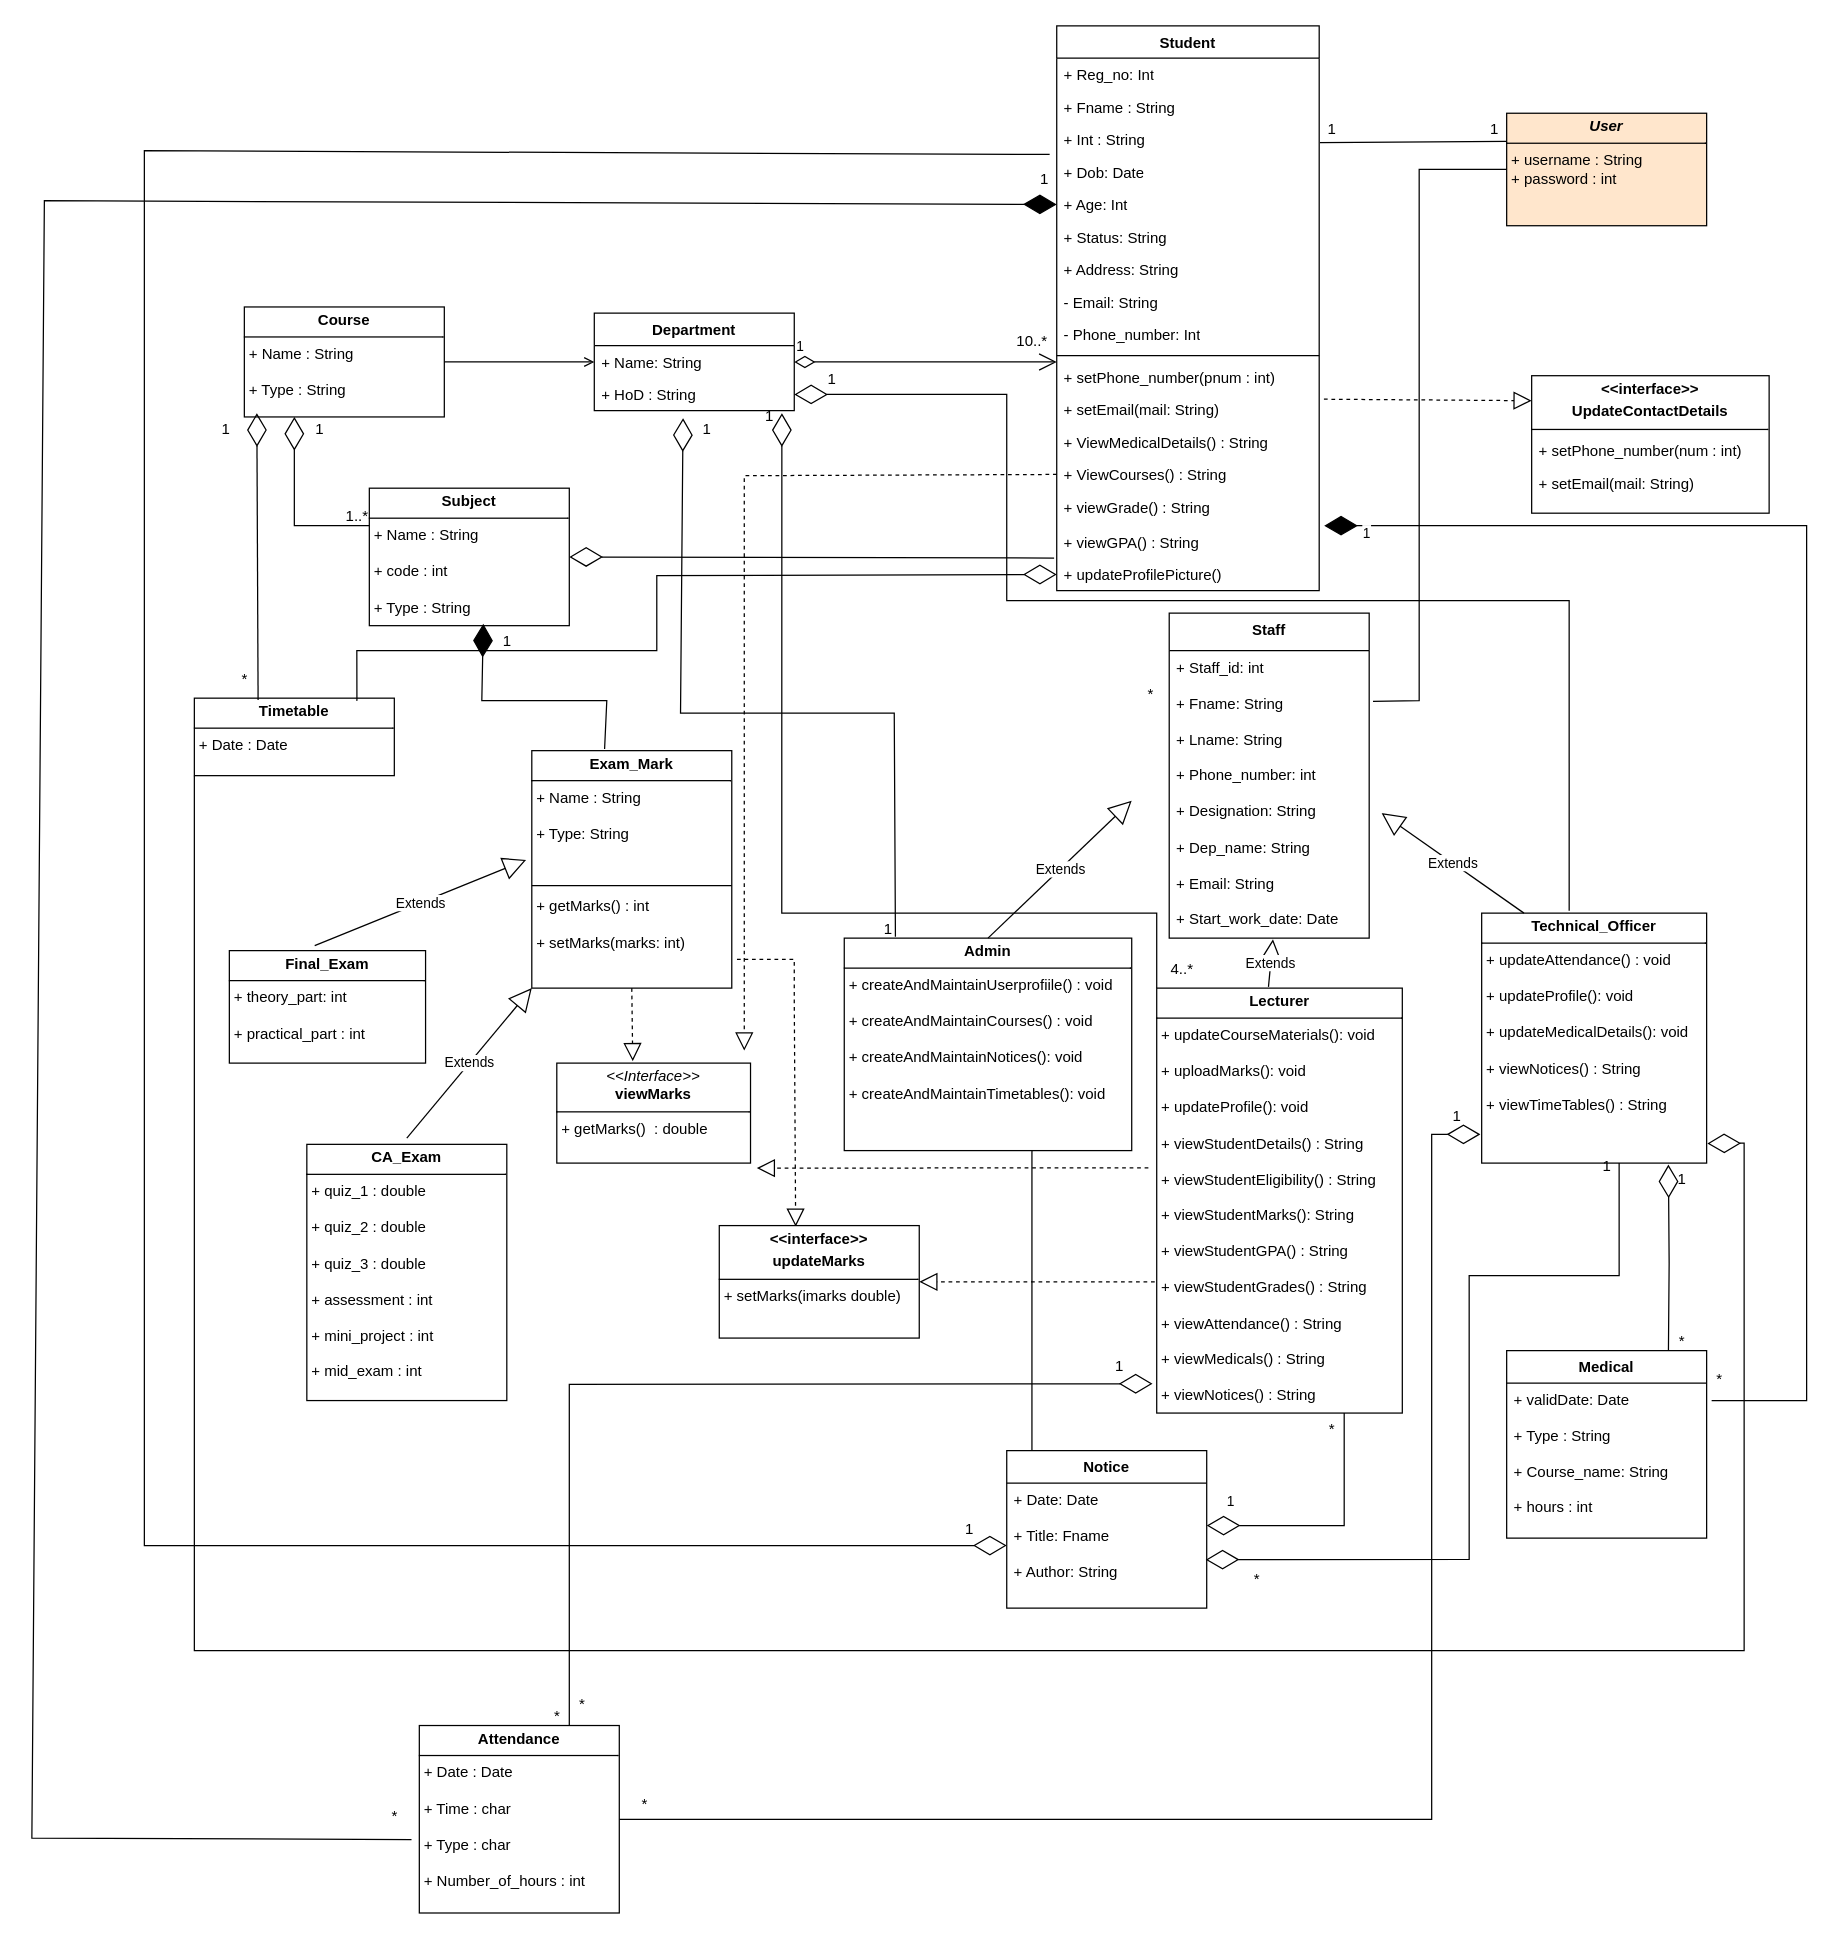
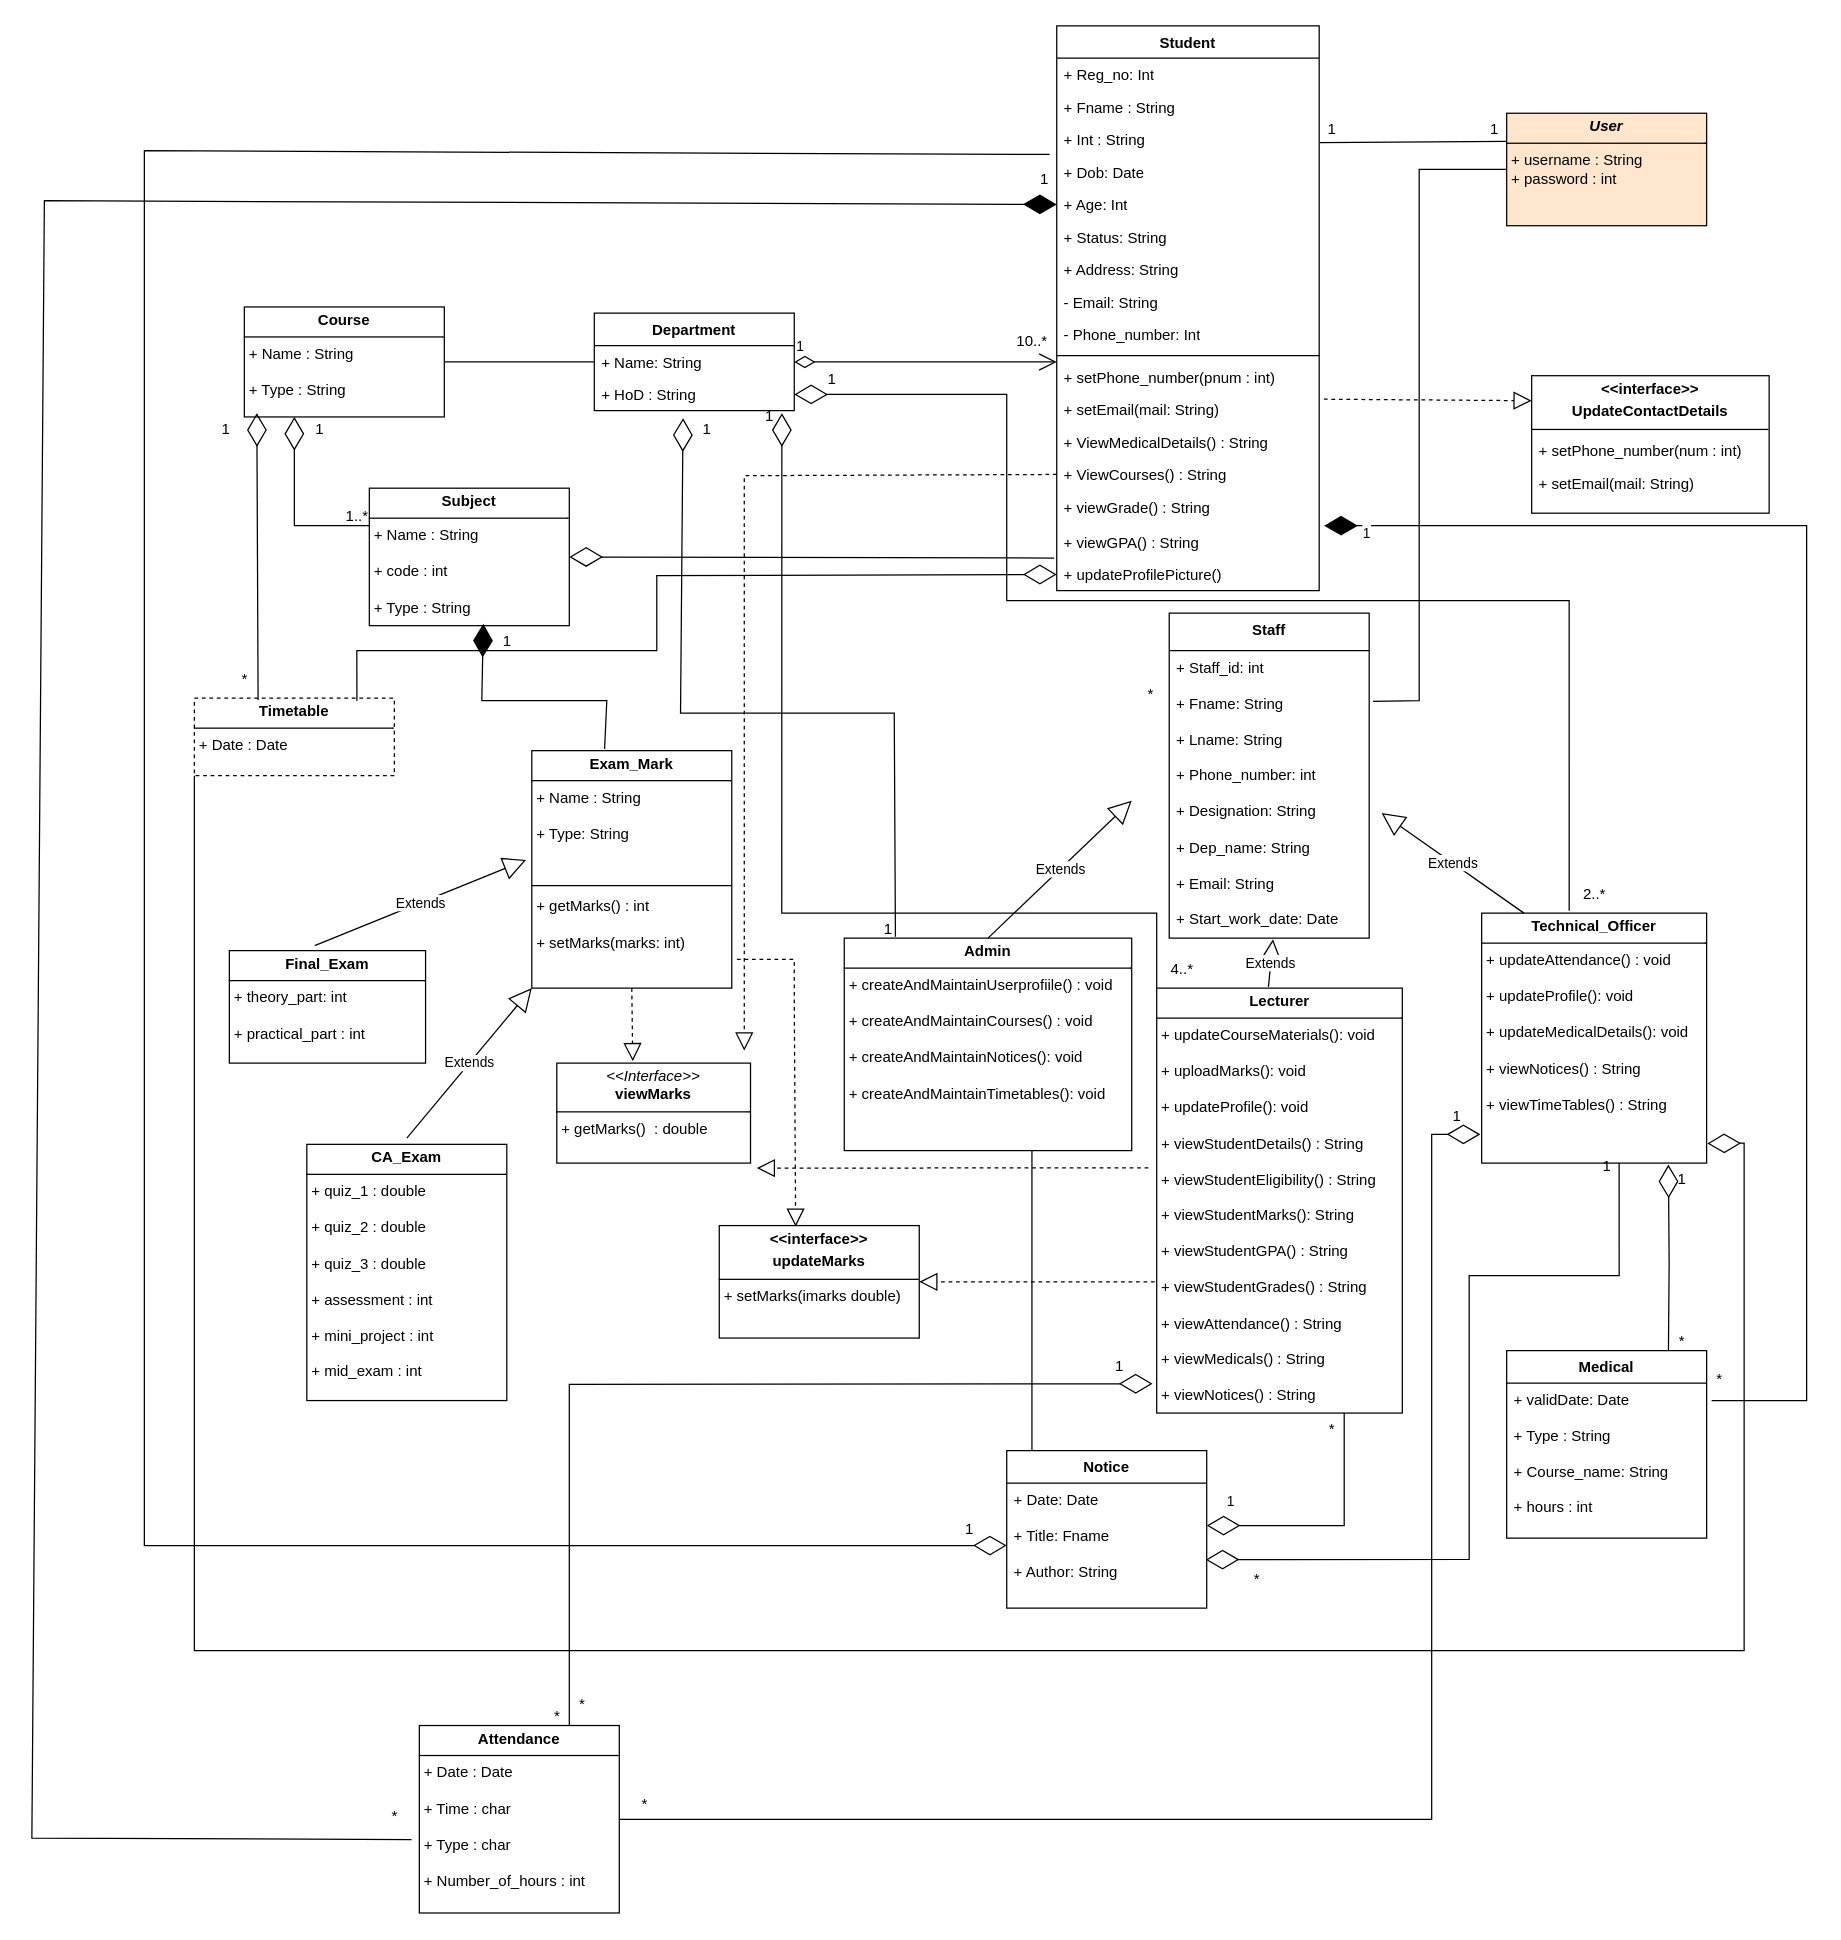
edge "Course + Name : String + Type : String" -> "+ Name: String": arrowhead open -> none
node "Timetable + Date : Date": style solid -> dashed
node "2..*": added
